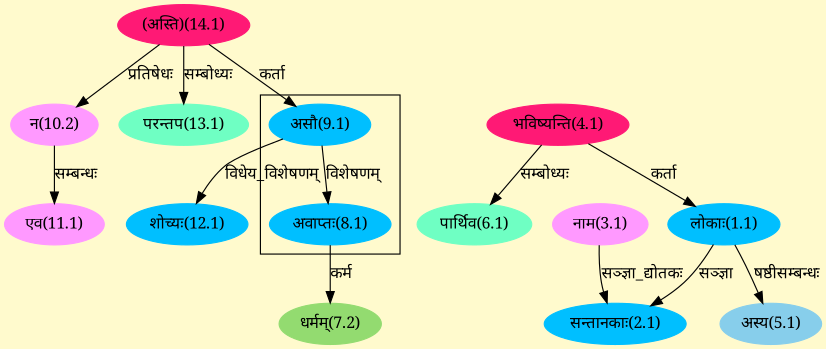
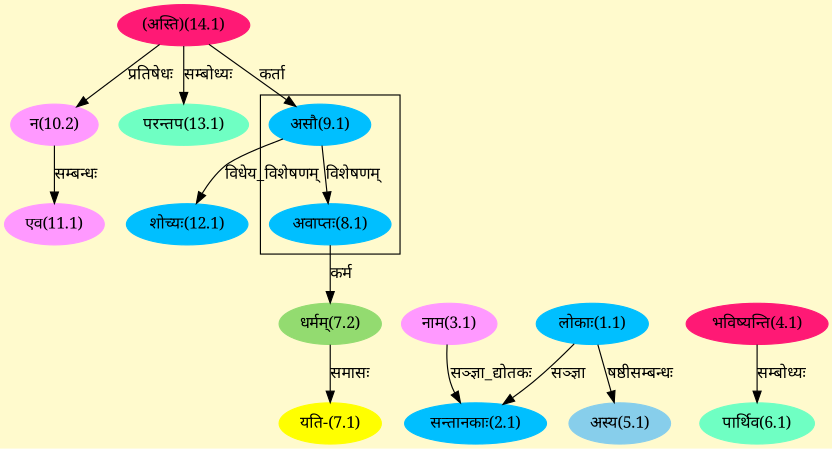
edge "भविष्यन्ति(4.1)" -> "लोकाः(1.1)": removed, label "कर्ता"
node "यति-(7.1)": added
